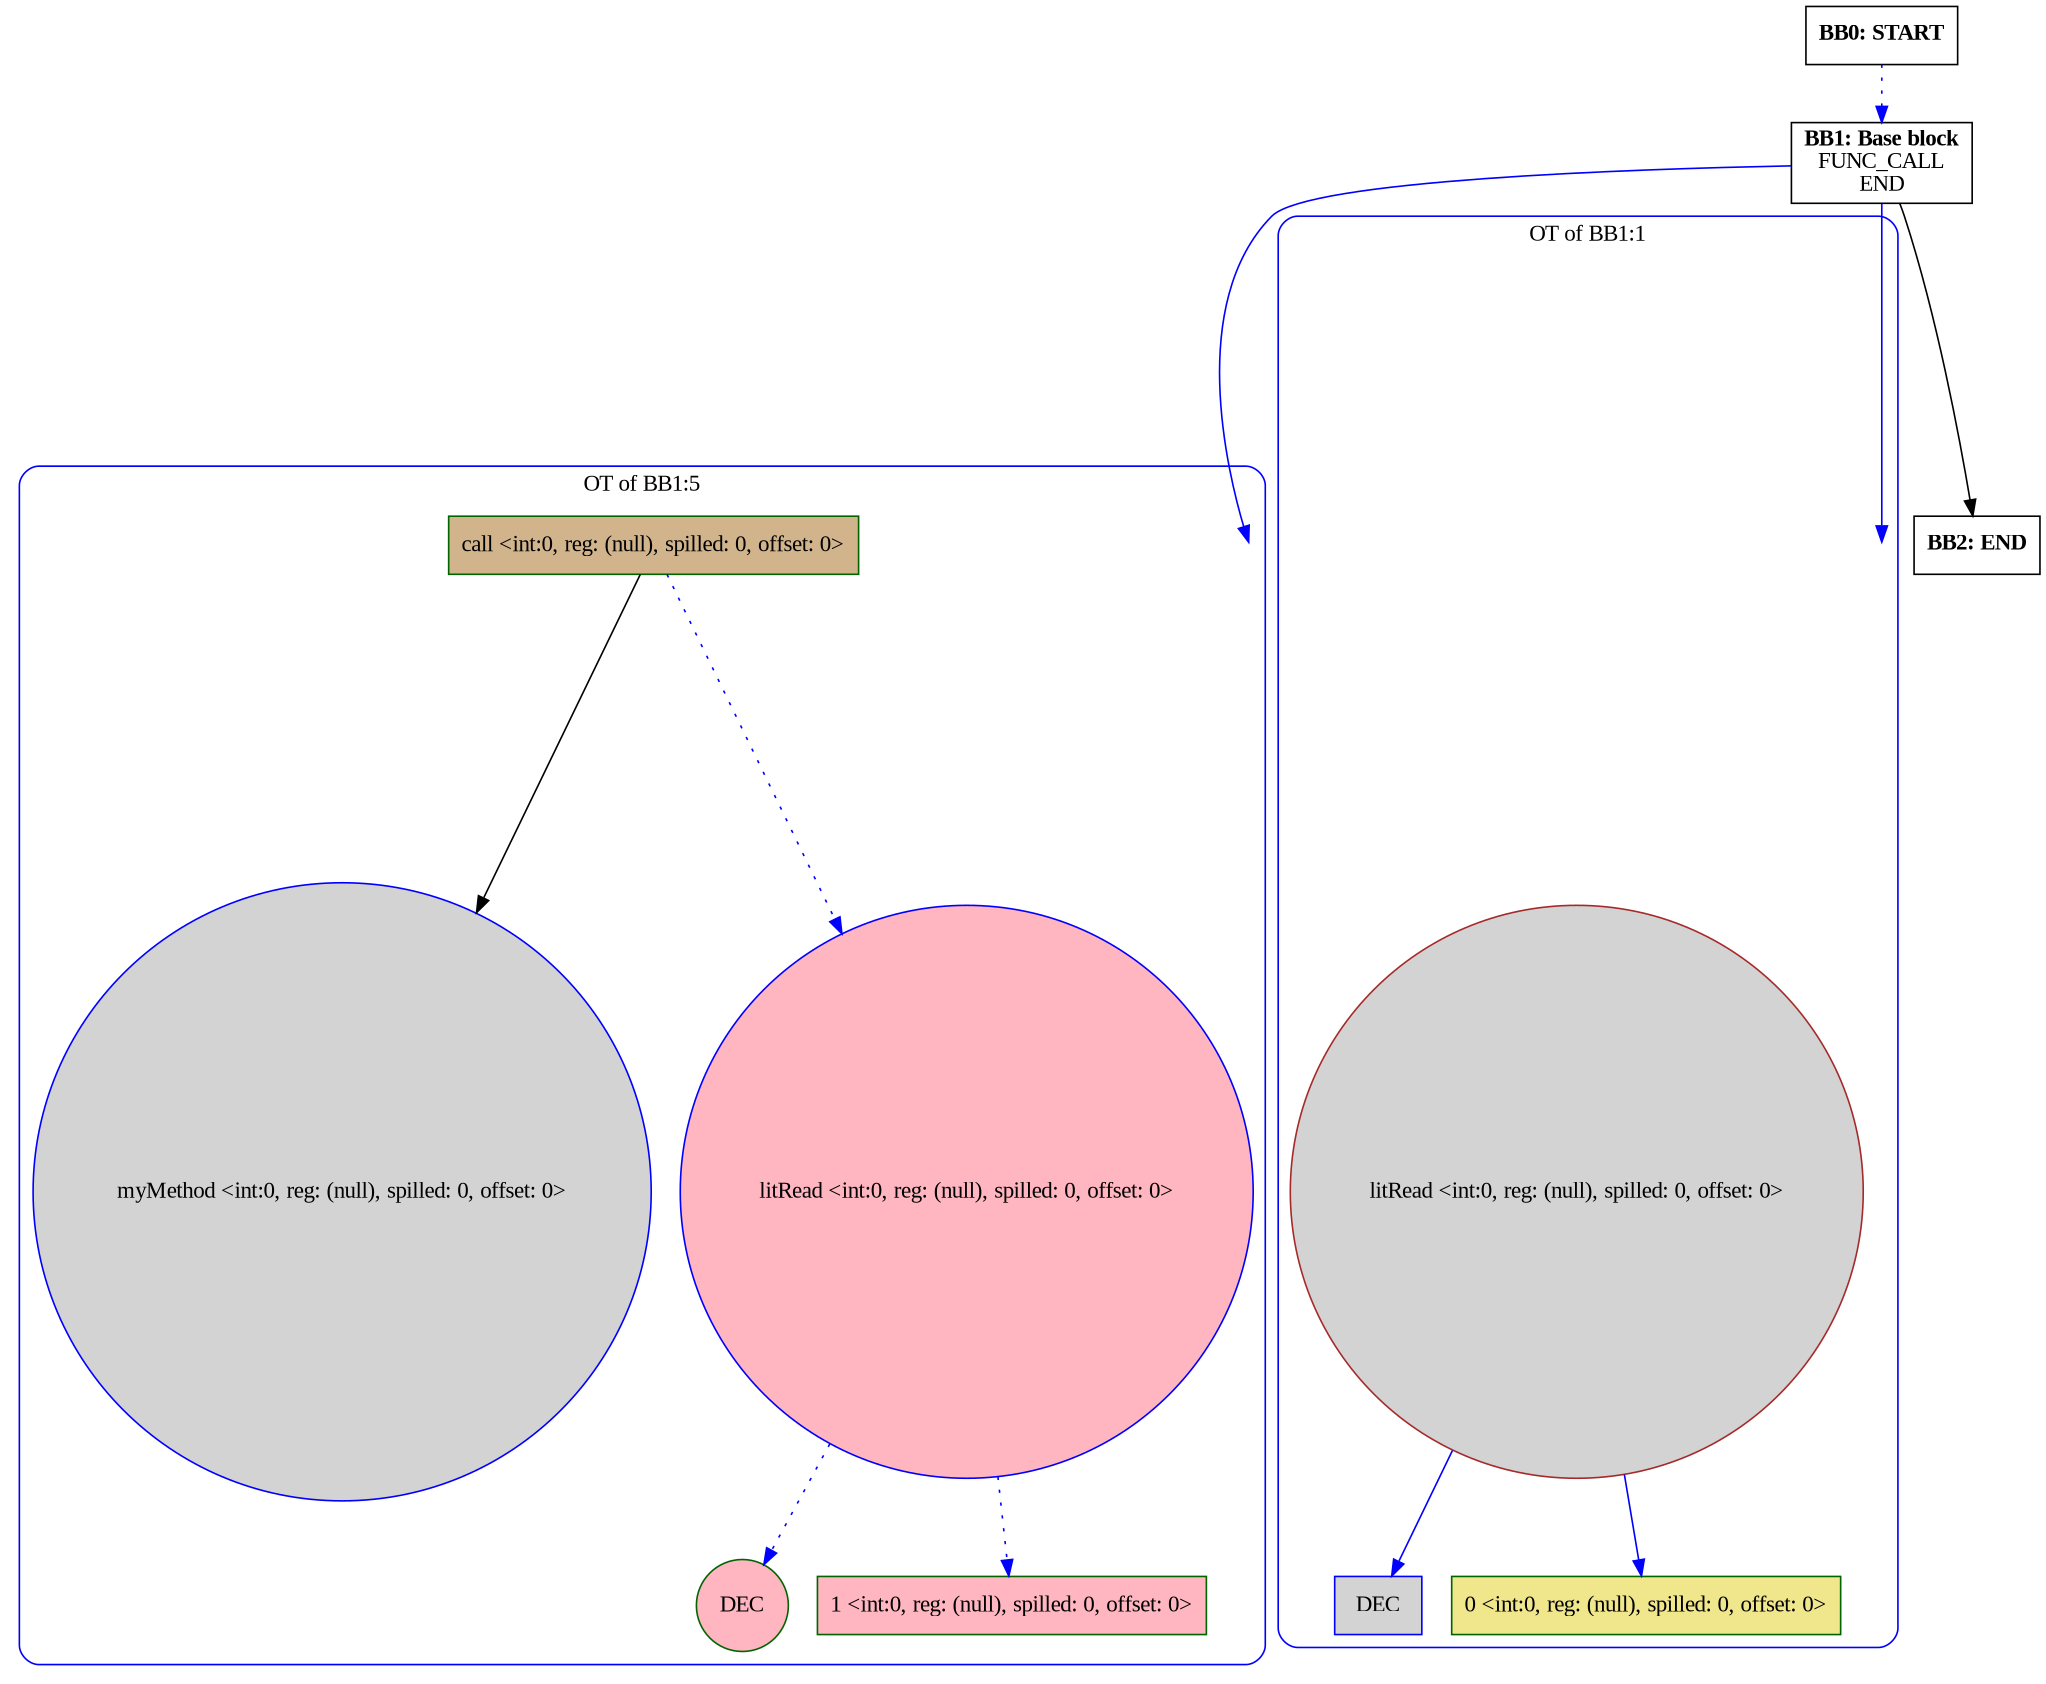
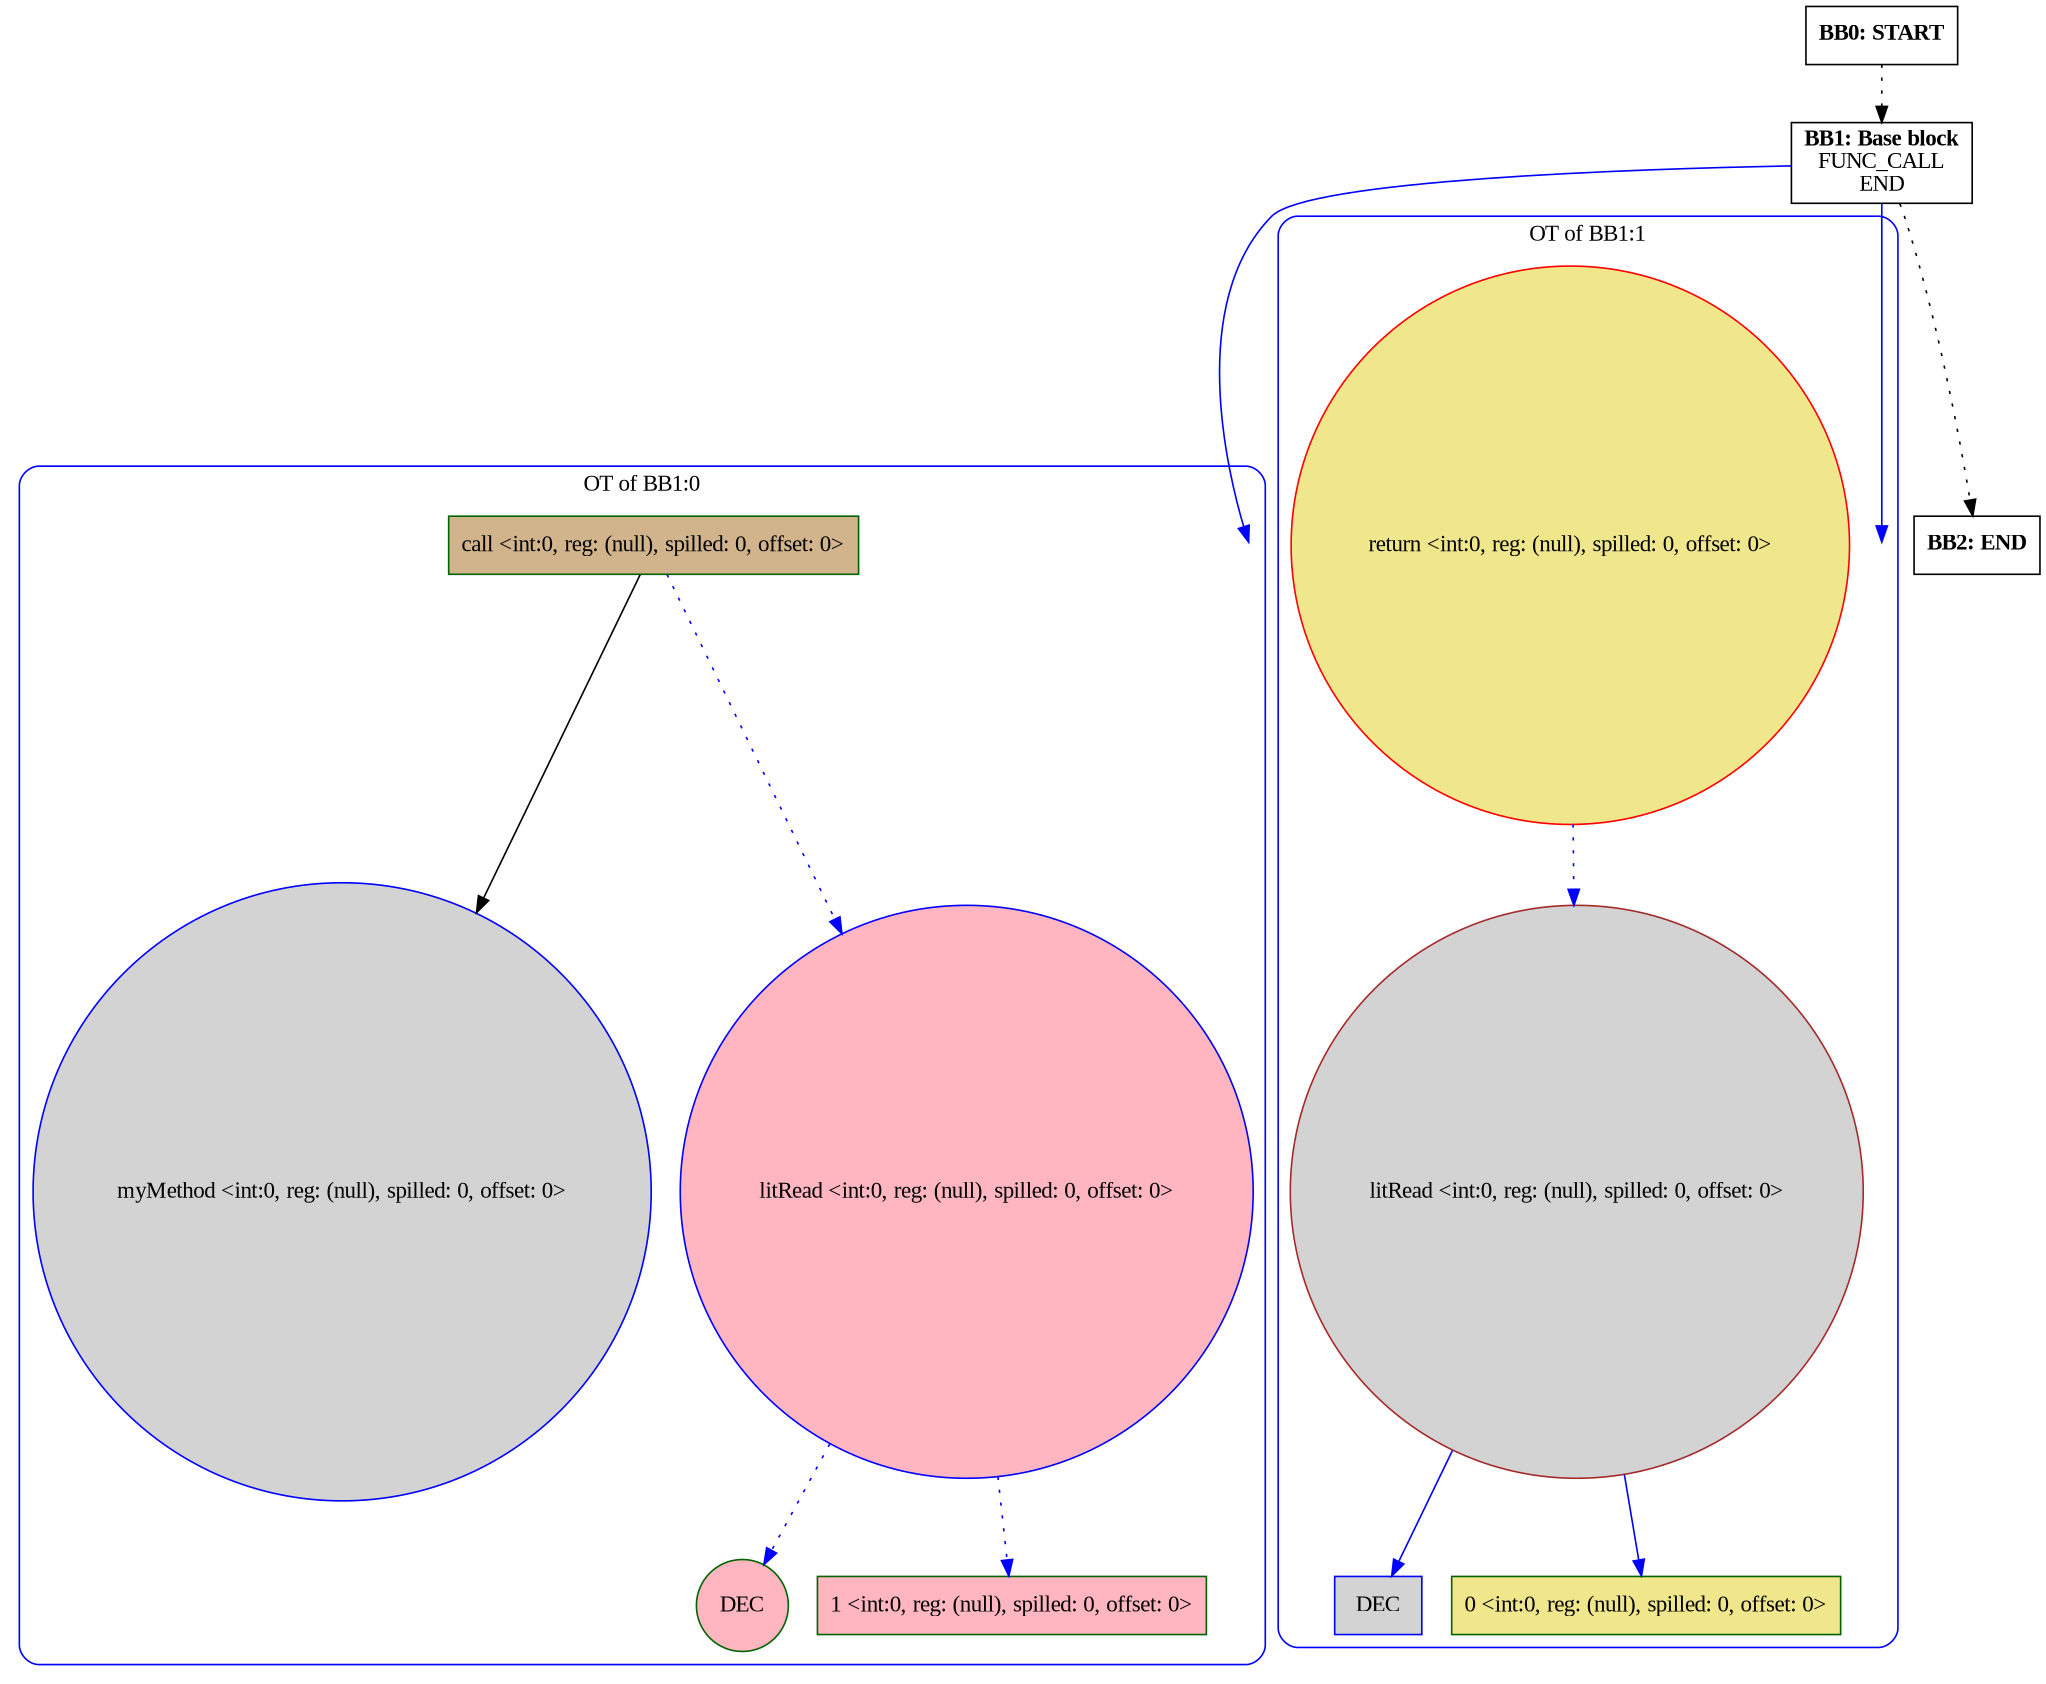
edge "BB0: START" -> "BB1: Base block": color blue -> black
edge "BB1: Base block" -> "BB2: END": style solid -> dotted
cluster "OT of BB1:5": label "OT of BB1:5" -> "OT of BB1:0"
node "return <int:0, reg: (null), spilled: 0, offset: 0>": added
